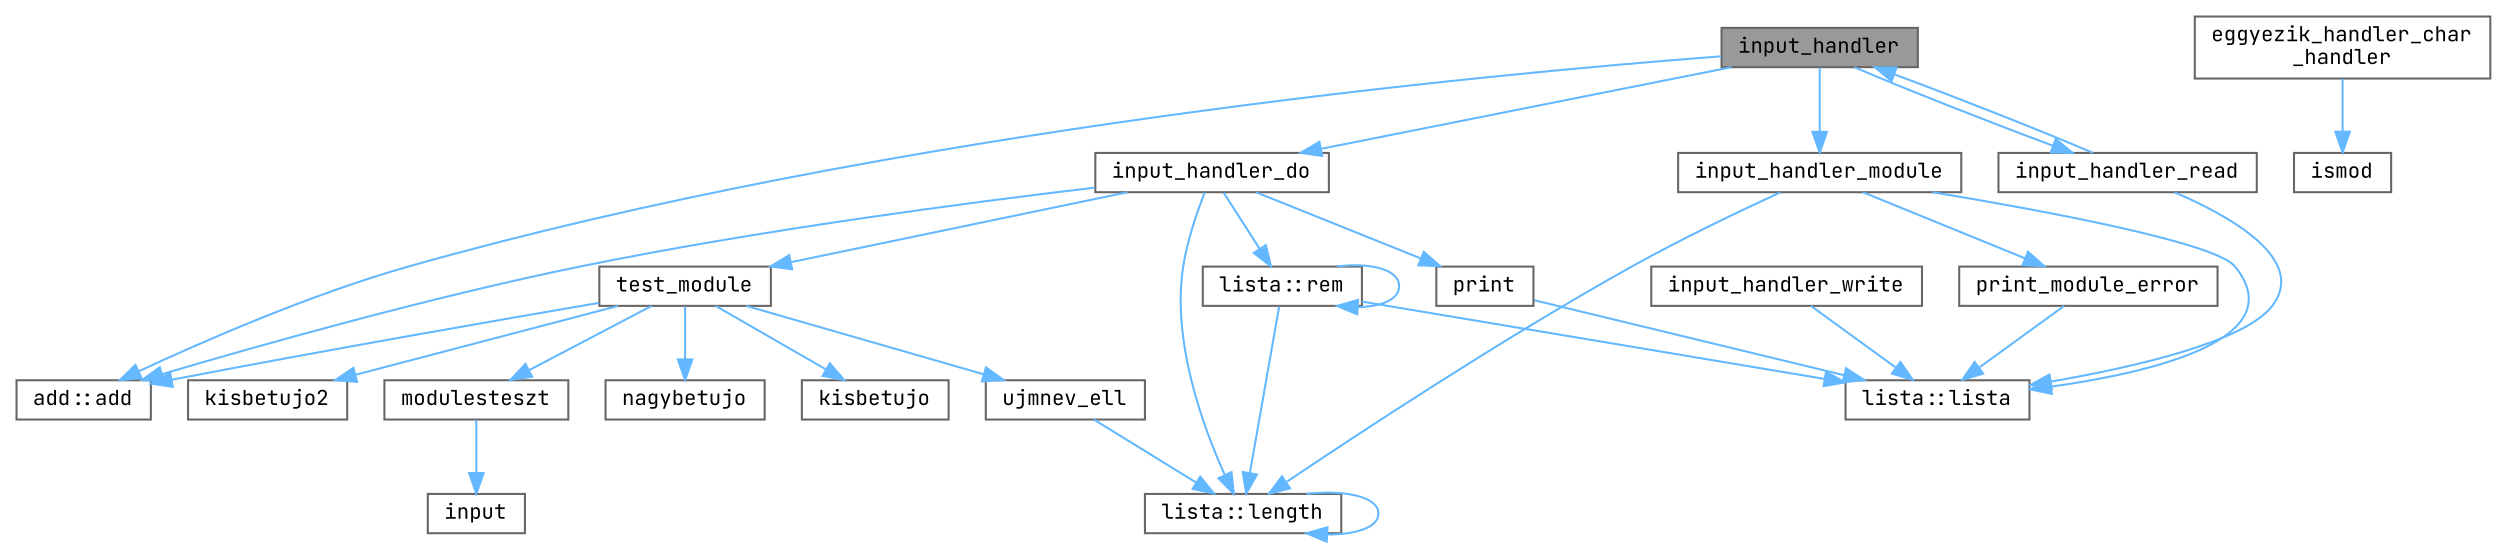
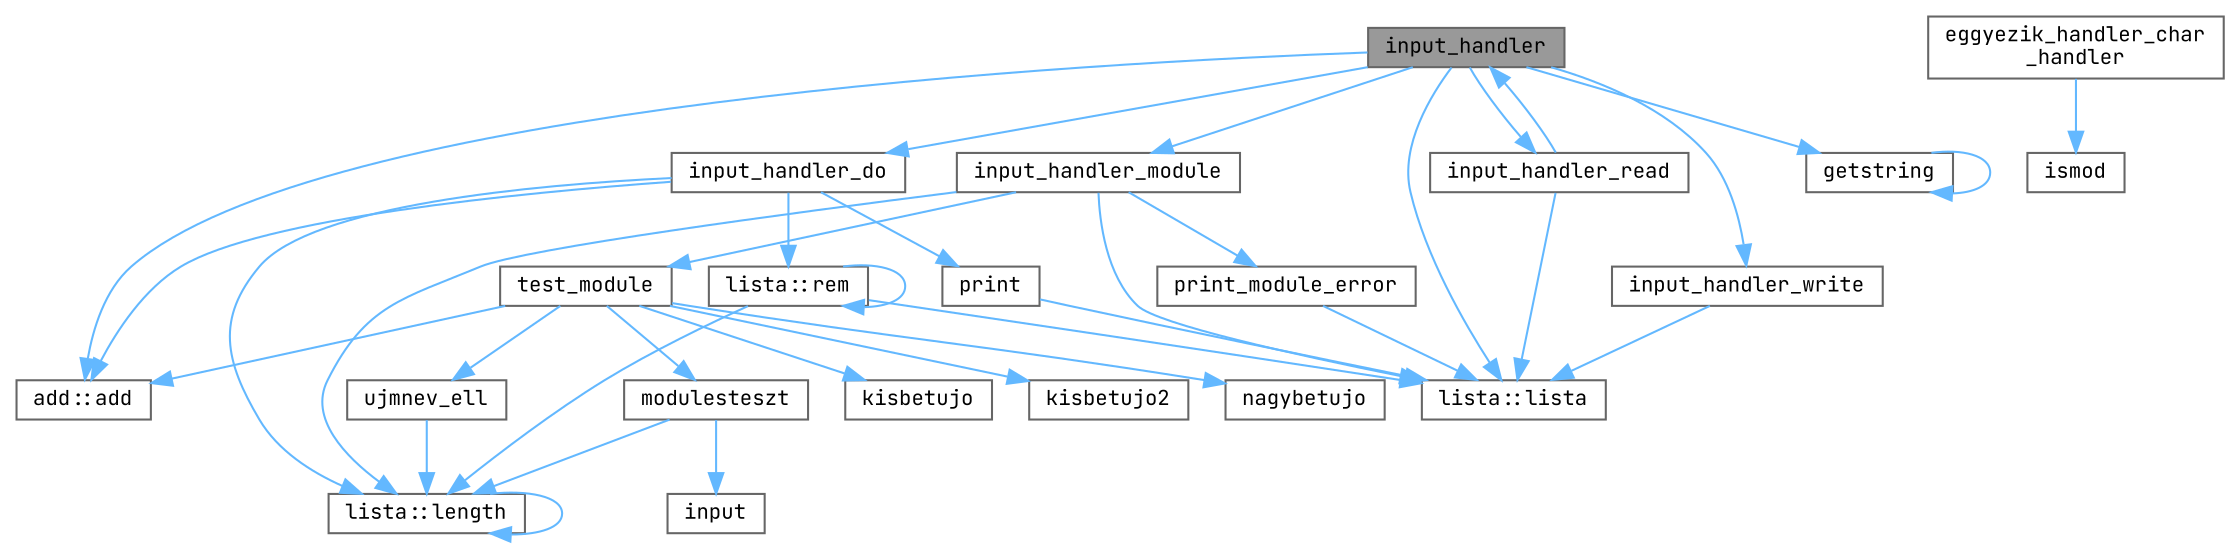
edge "input_handler" -> "input_handler_write": added
node "getstring": added
edge "input_handler" -> "lista::lista": added
edge "input_handler_do" -> "test_module": now "input_handler_module" -> "test_module"
edge "modulesteszt" -> "lista::length": added
